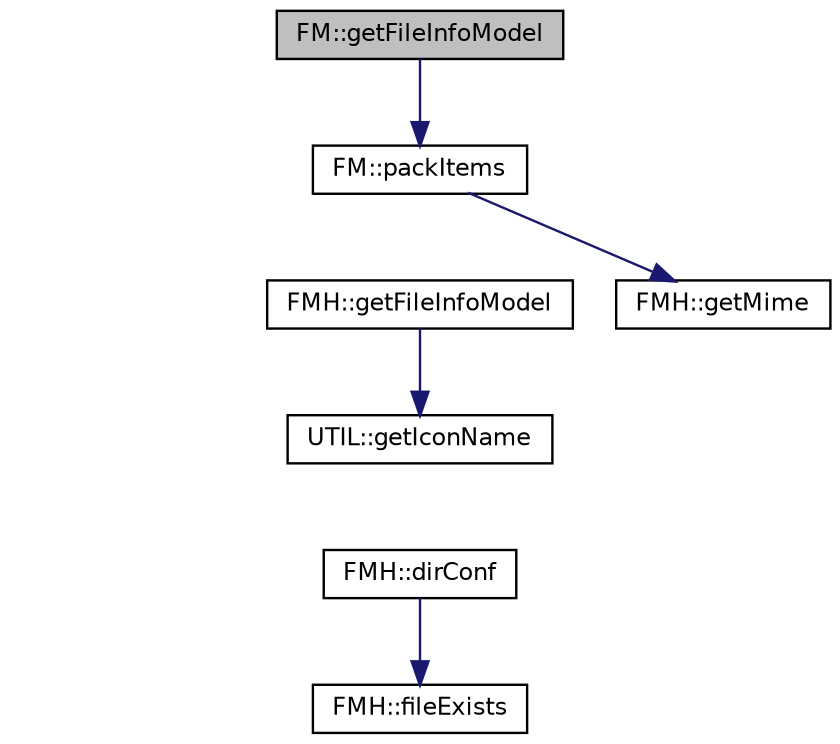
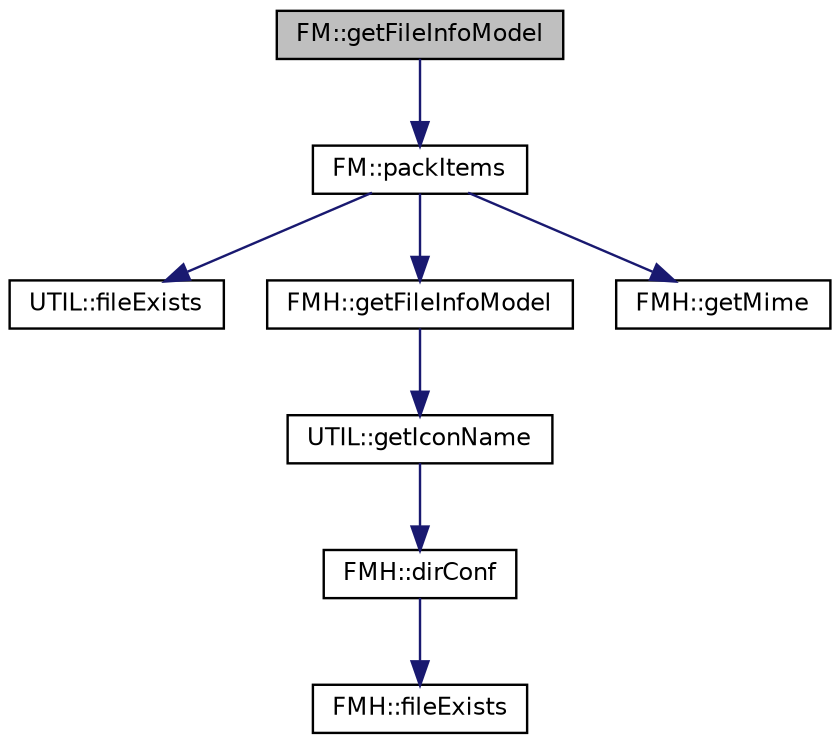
edge "FM::packItems" -> "FMH::getFileInfoModel": added
node "UTIL::fileExists": added
edge "UTIL::getIconName" -> "FMH::dirConf": added
